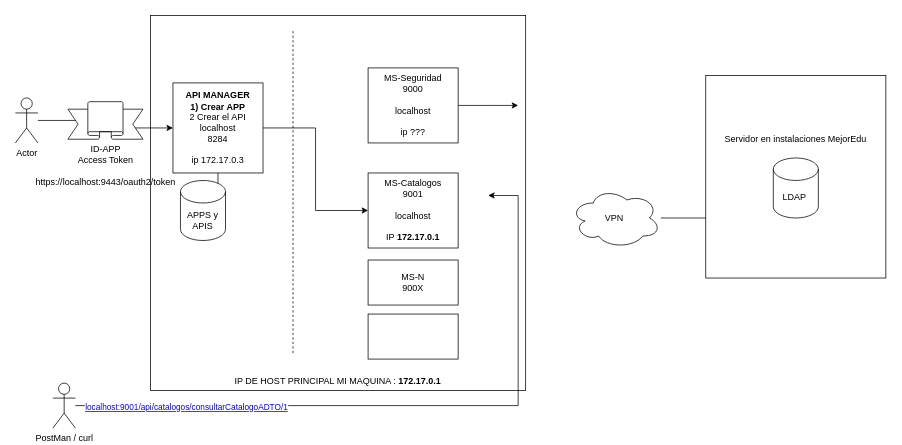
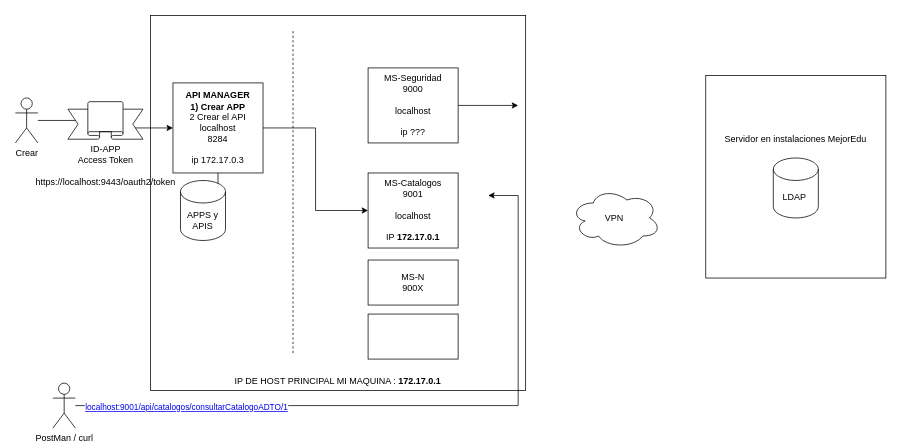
node "Actor": label "Actor" -> "Crear"
edge "VPN" -> "LDAP": removed
